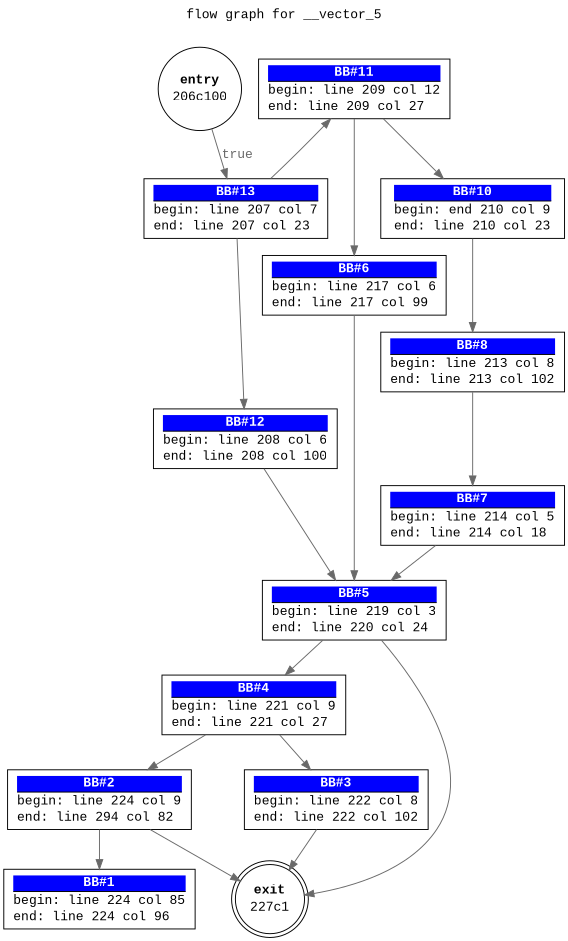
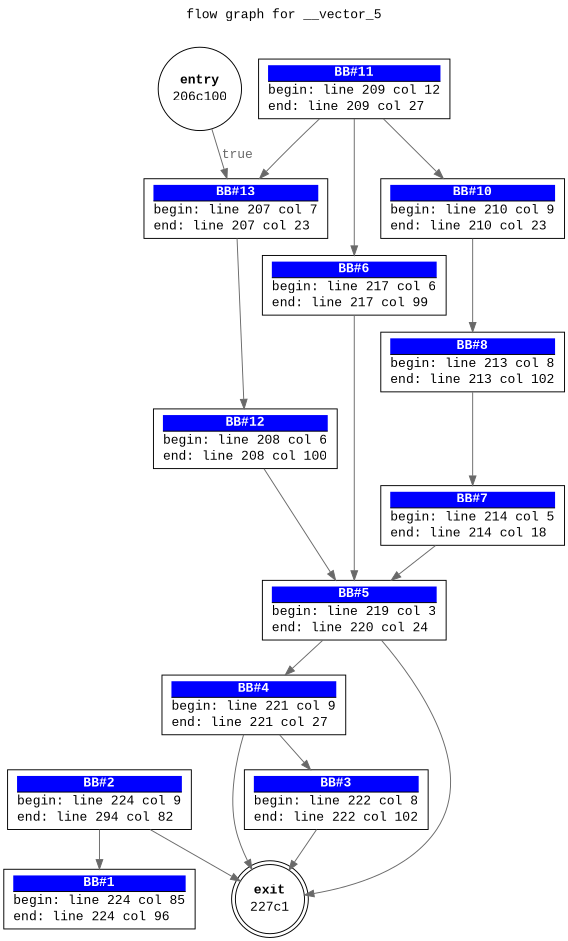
edge "BB#13" -> "BB#11": reversed
node "BB#10": text "begin: end 210 col 9" -> "begin: line 210 col 9"
edge "BB#4" -> "BB#2": now "BB#4" -> "exit"
